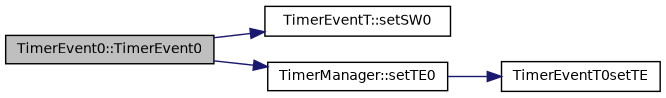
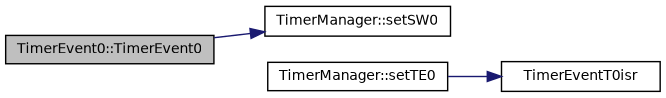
node "TimerEventT::setSW0": label "TimerEventT::setSW0" -> "TimerManager::setSW0"
edge "TimerEvent0::TimerEvent0" -> "TimerManager::setTE0": removed
node "TimerEventT0setTE": label "TimerEventT0setTE" -> "TimerEventT0isr"
